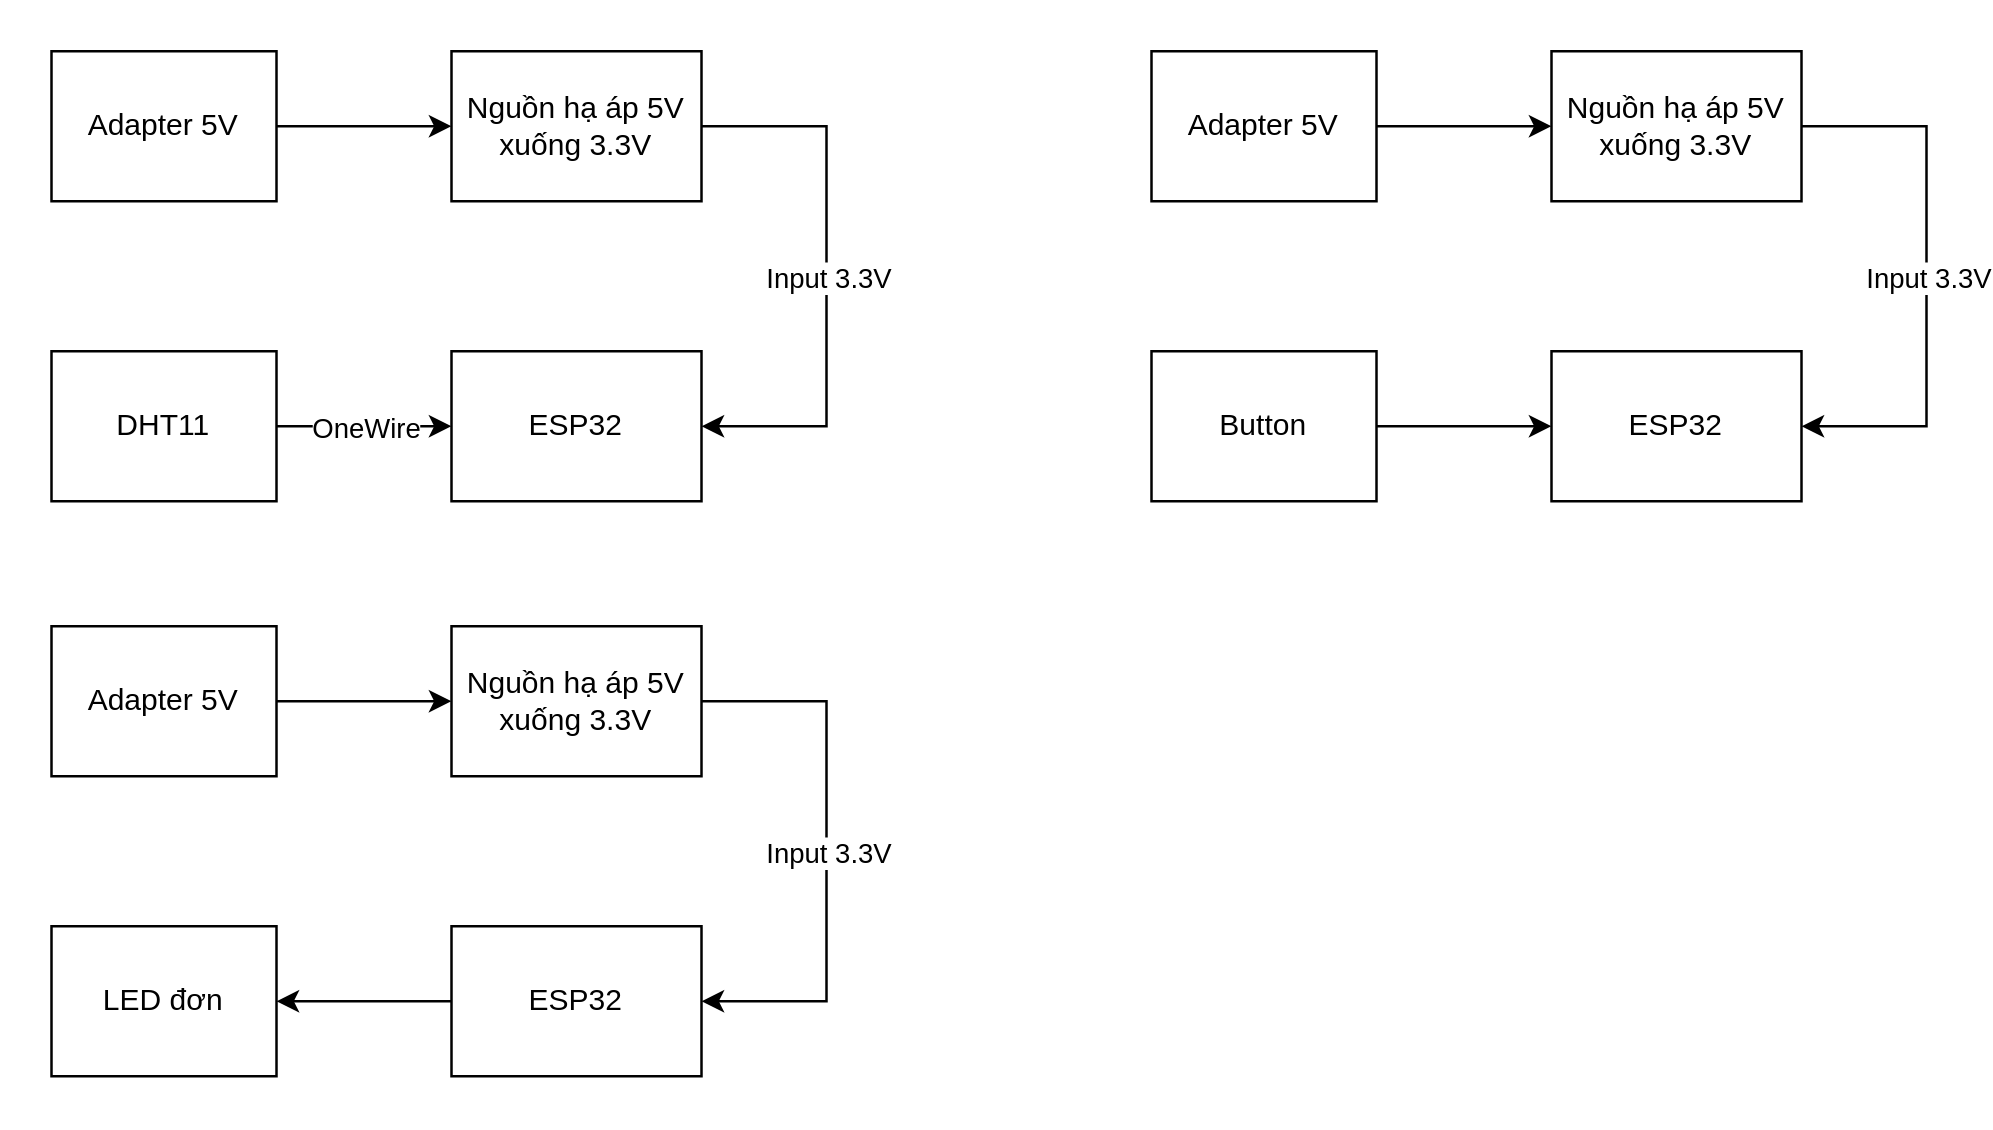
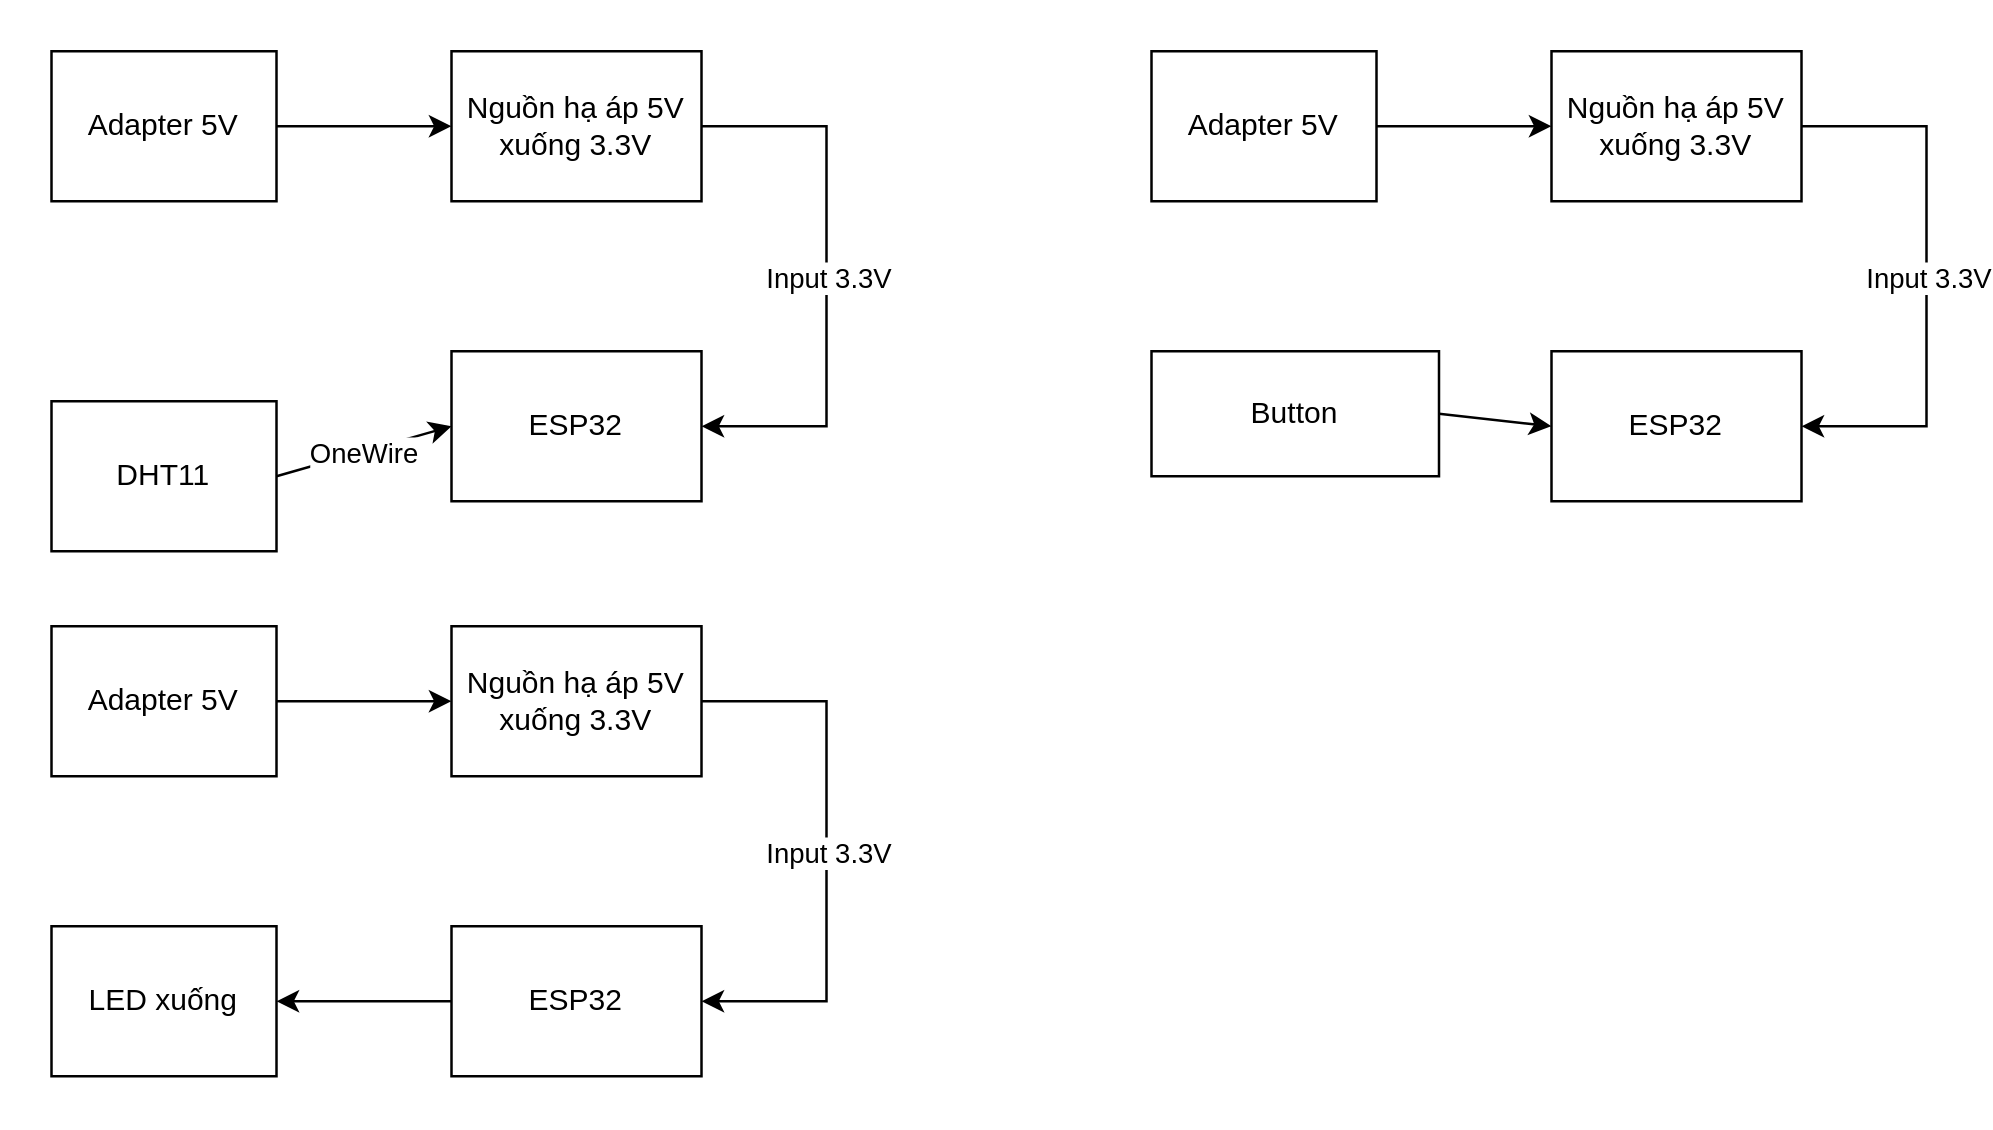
node "DHT11": moved (164, 426) -> (164, 476)
node "Button": size 225x150 -> 288x125
node "LED đơn": label "LED đơn" -> "LED xuống"
